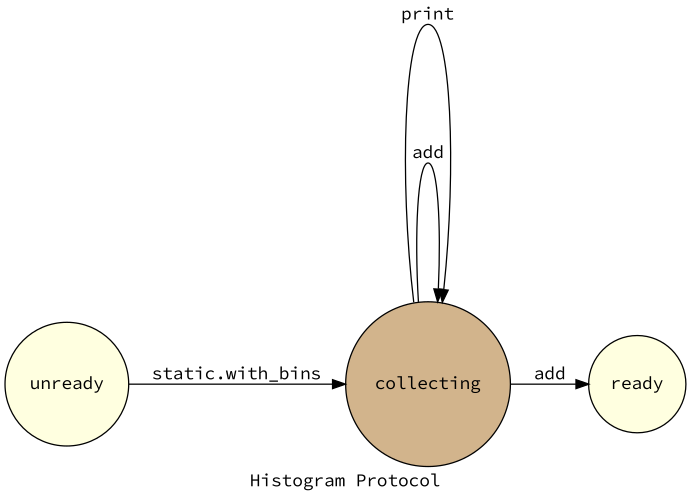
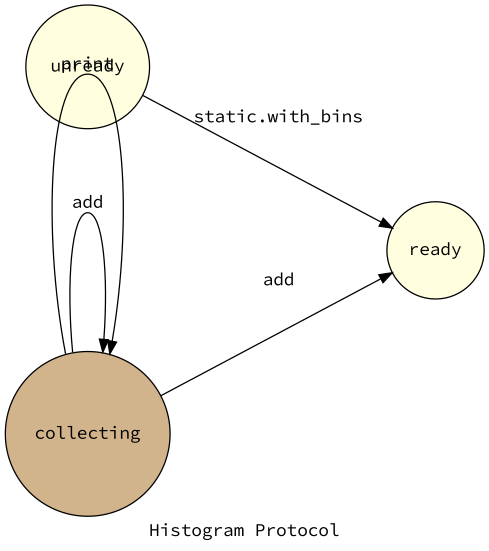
edge "unready" -> "collecting": now "unready" -> "ready"
